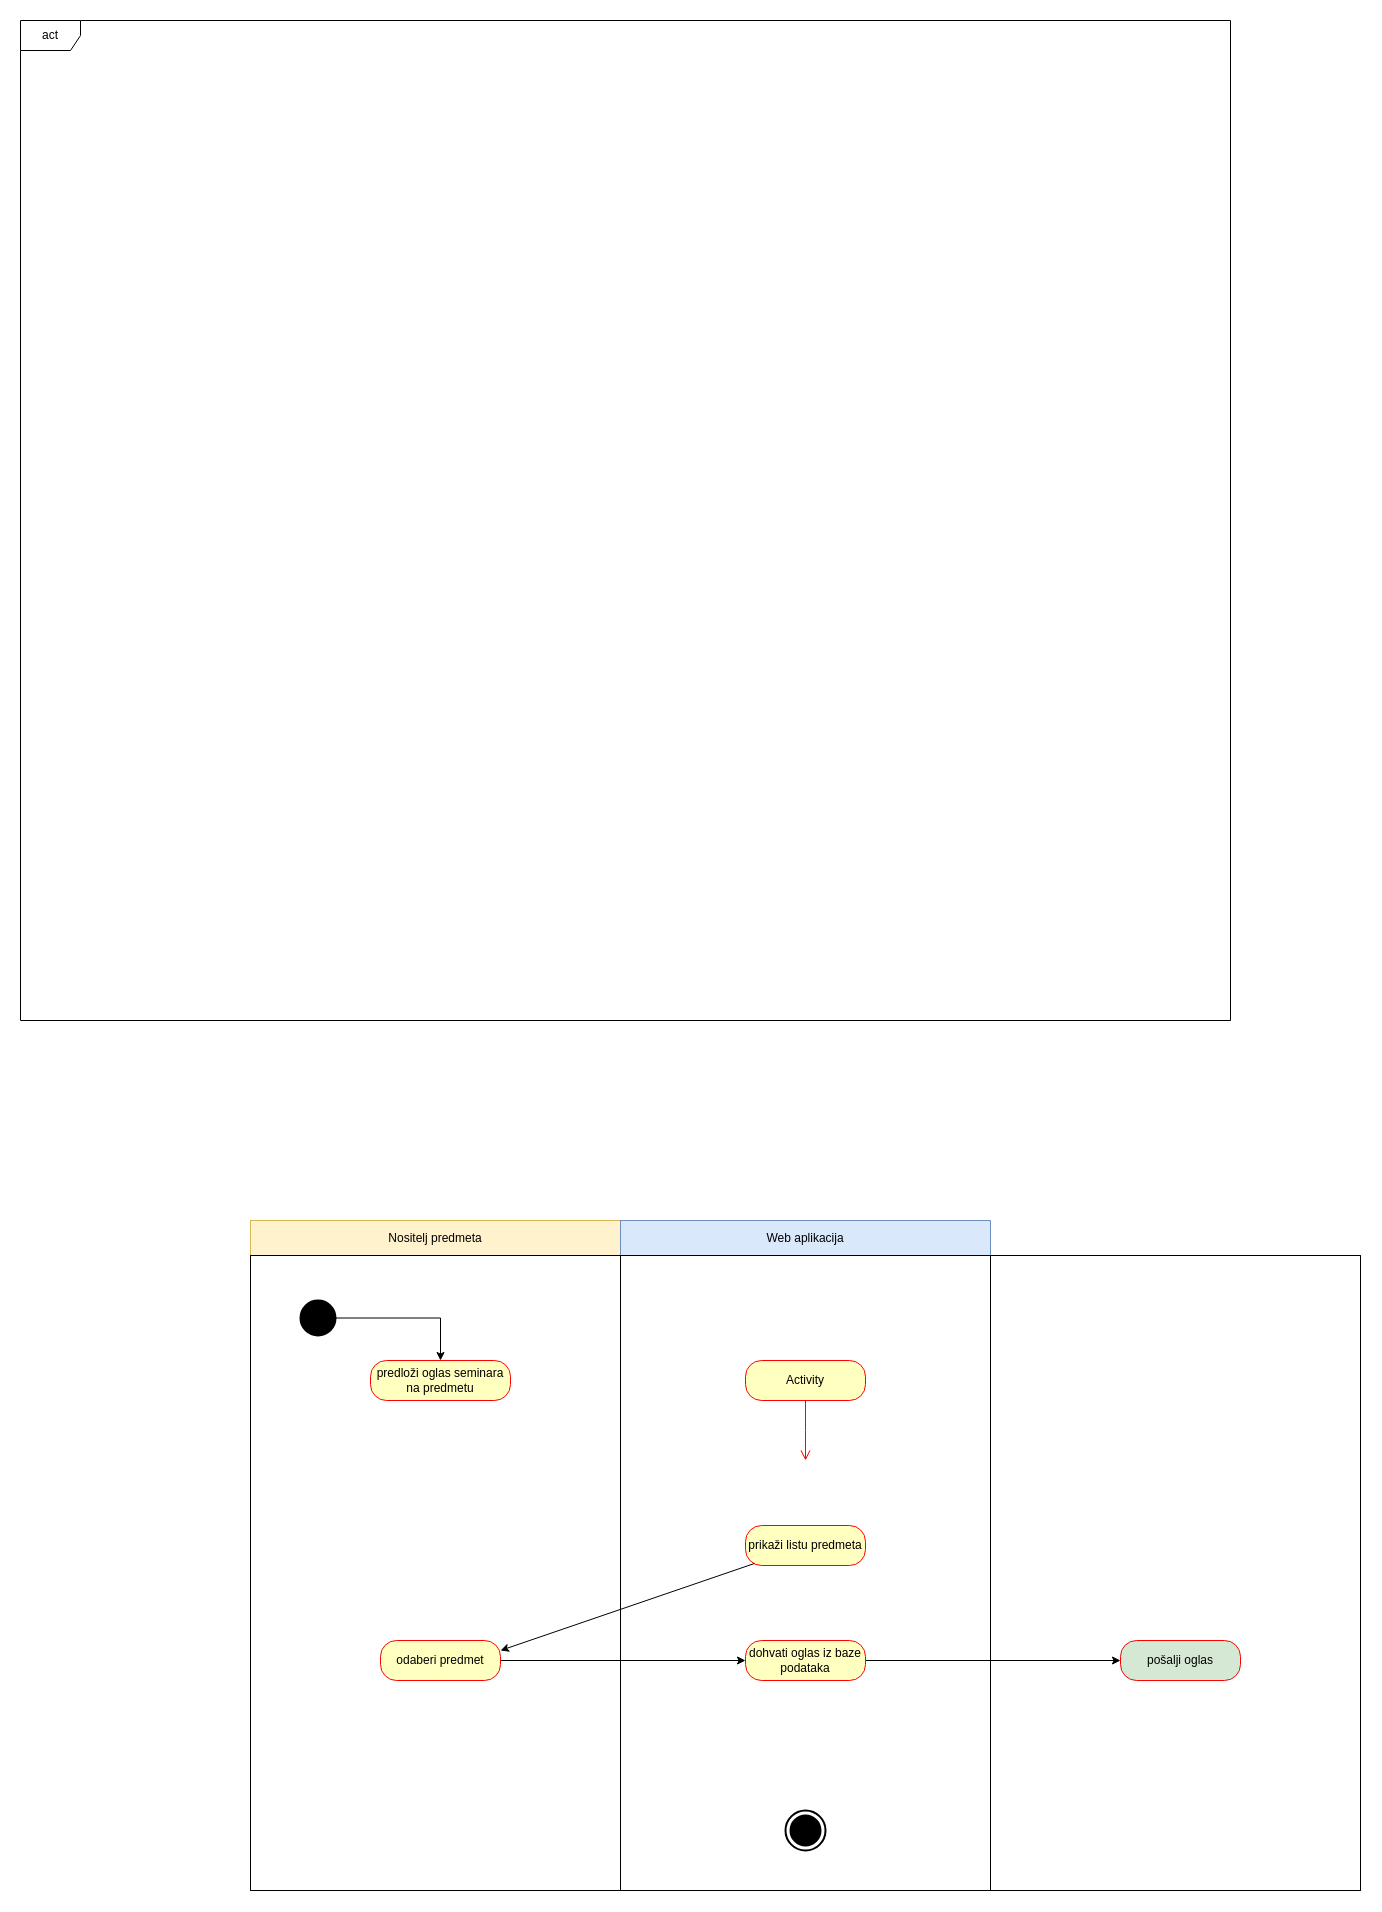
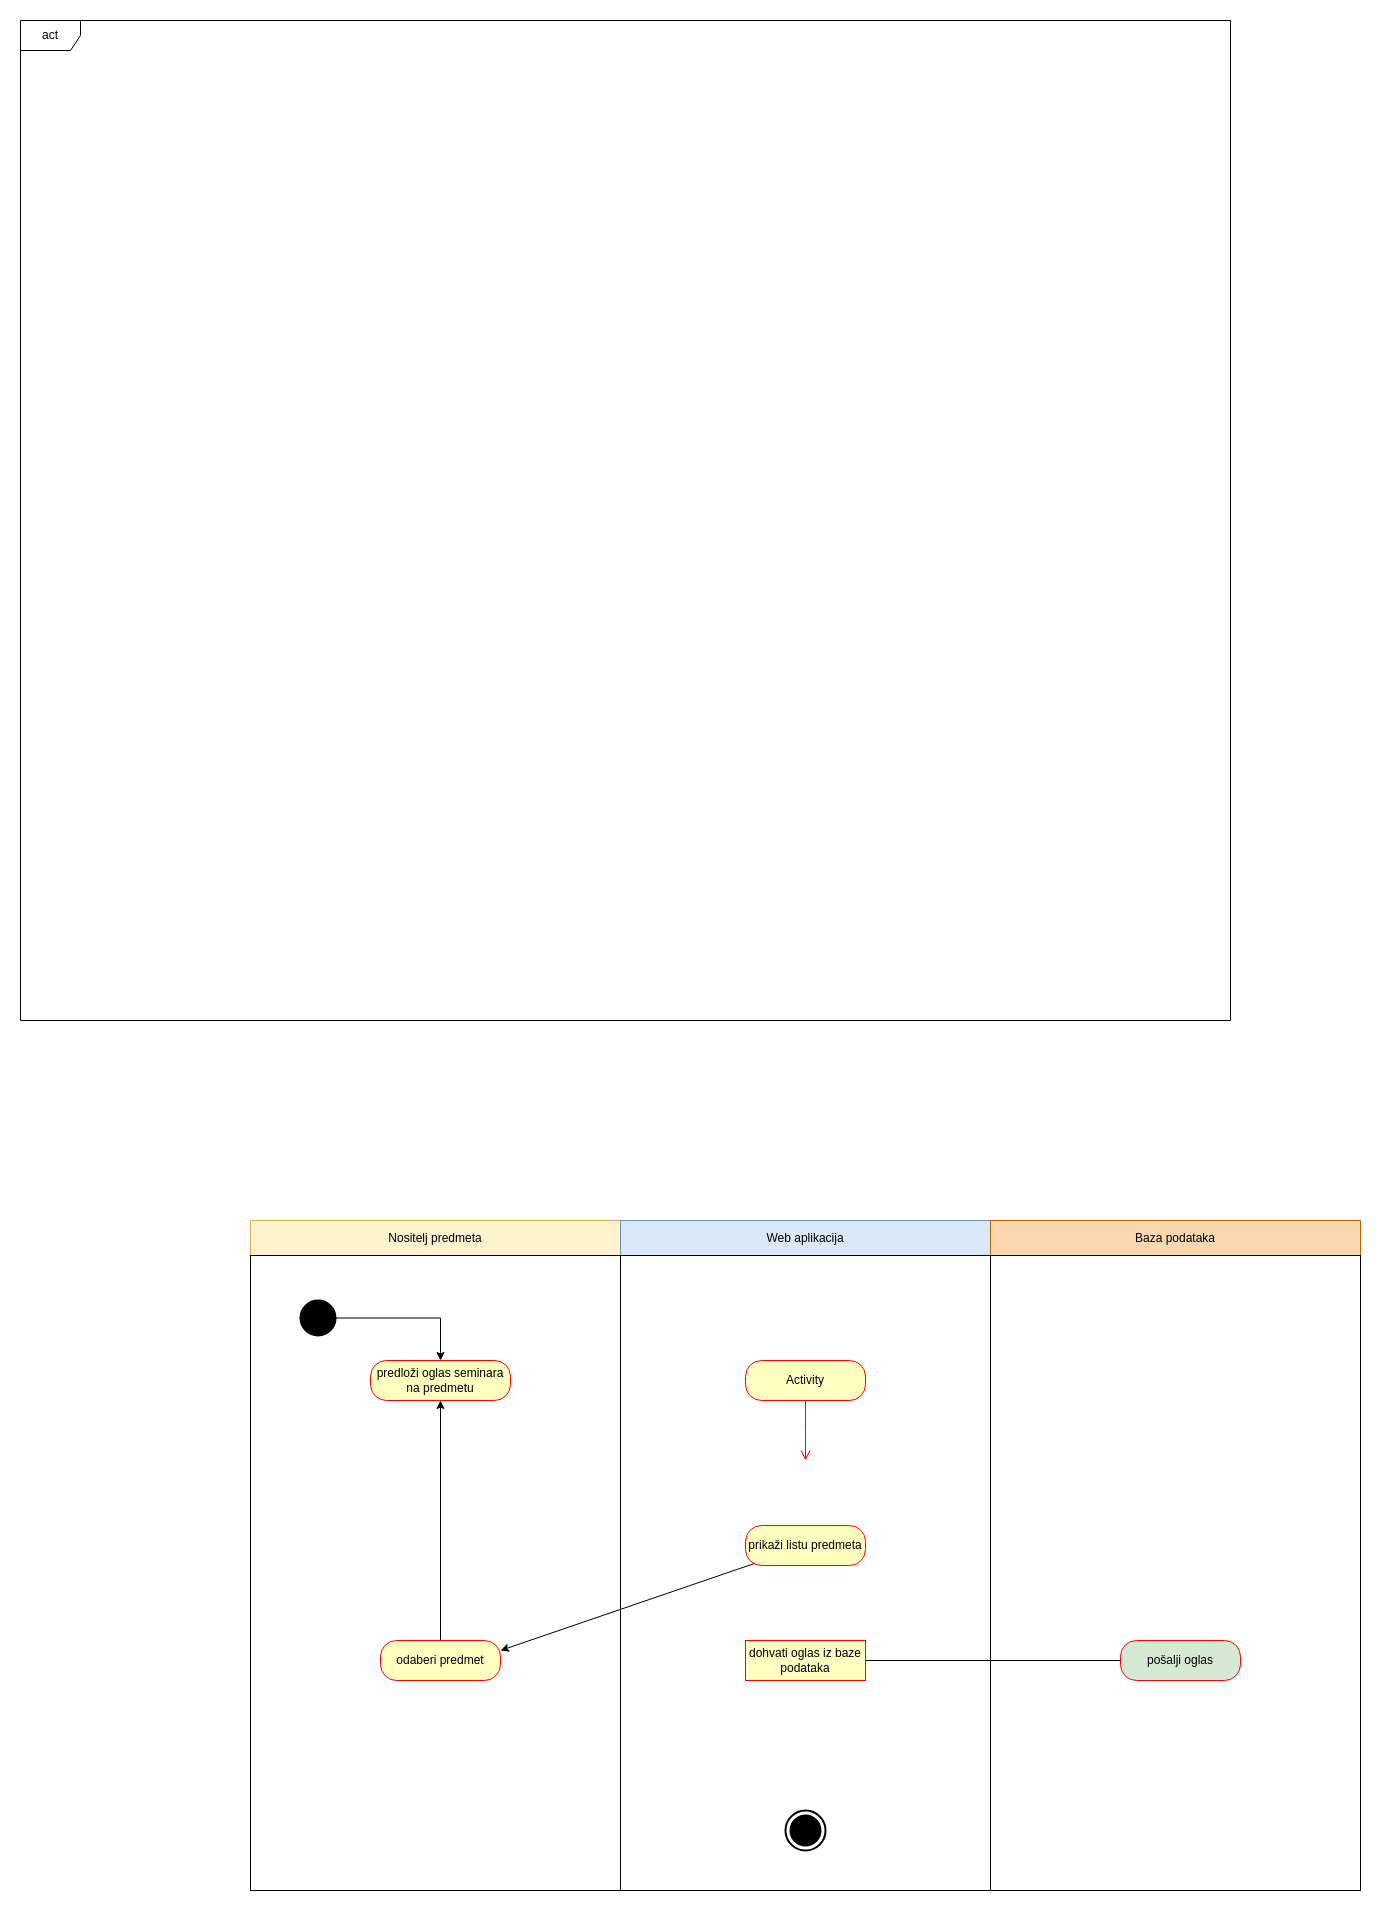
node "Baza podataka": added
edge "odaberi predmet" -> "dohvati oglas iz baze podataka": now "odaberi predmet" -> "predloži oglas seminara na predmetu"
node "dohvati oglas iz baze podataka": shape rounded rectangle -> rectangle
edge "dohvati oglas iz baze podataka" -> "pošalji oglas": arrowhead classic -> none
